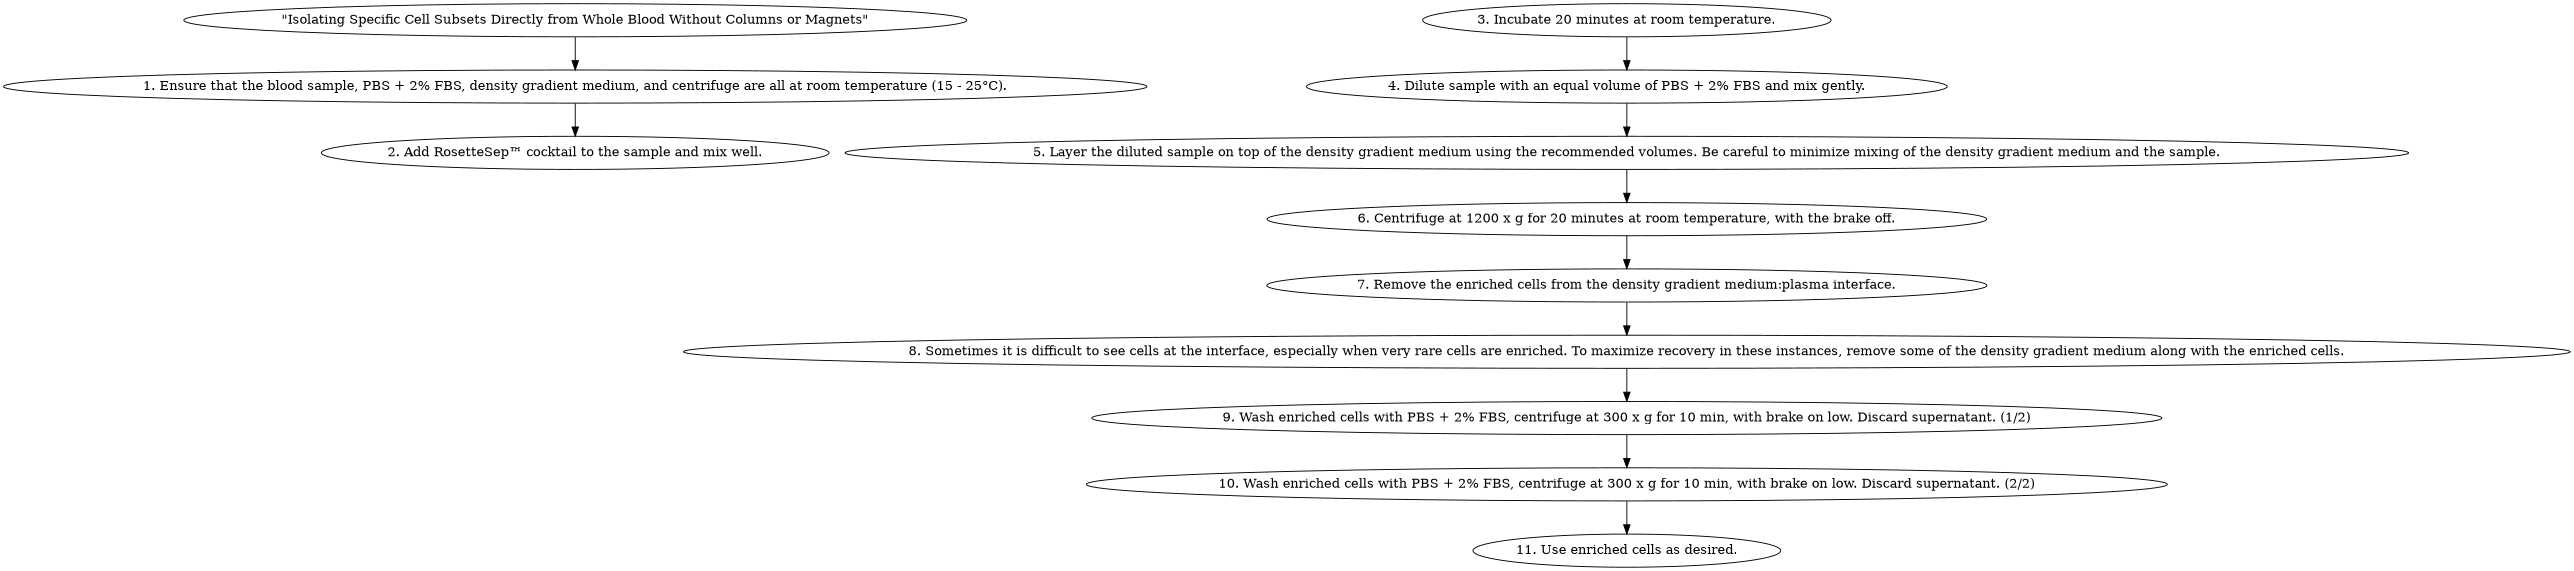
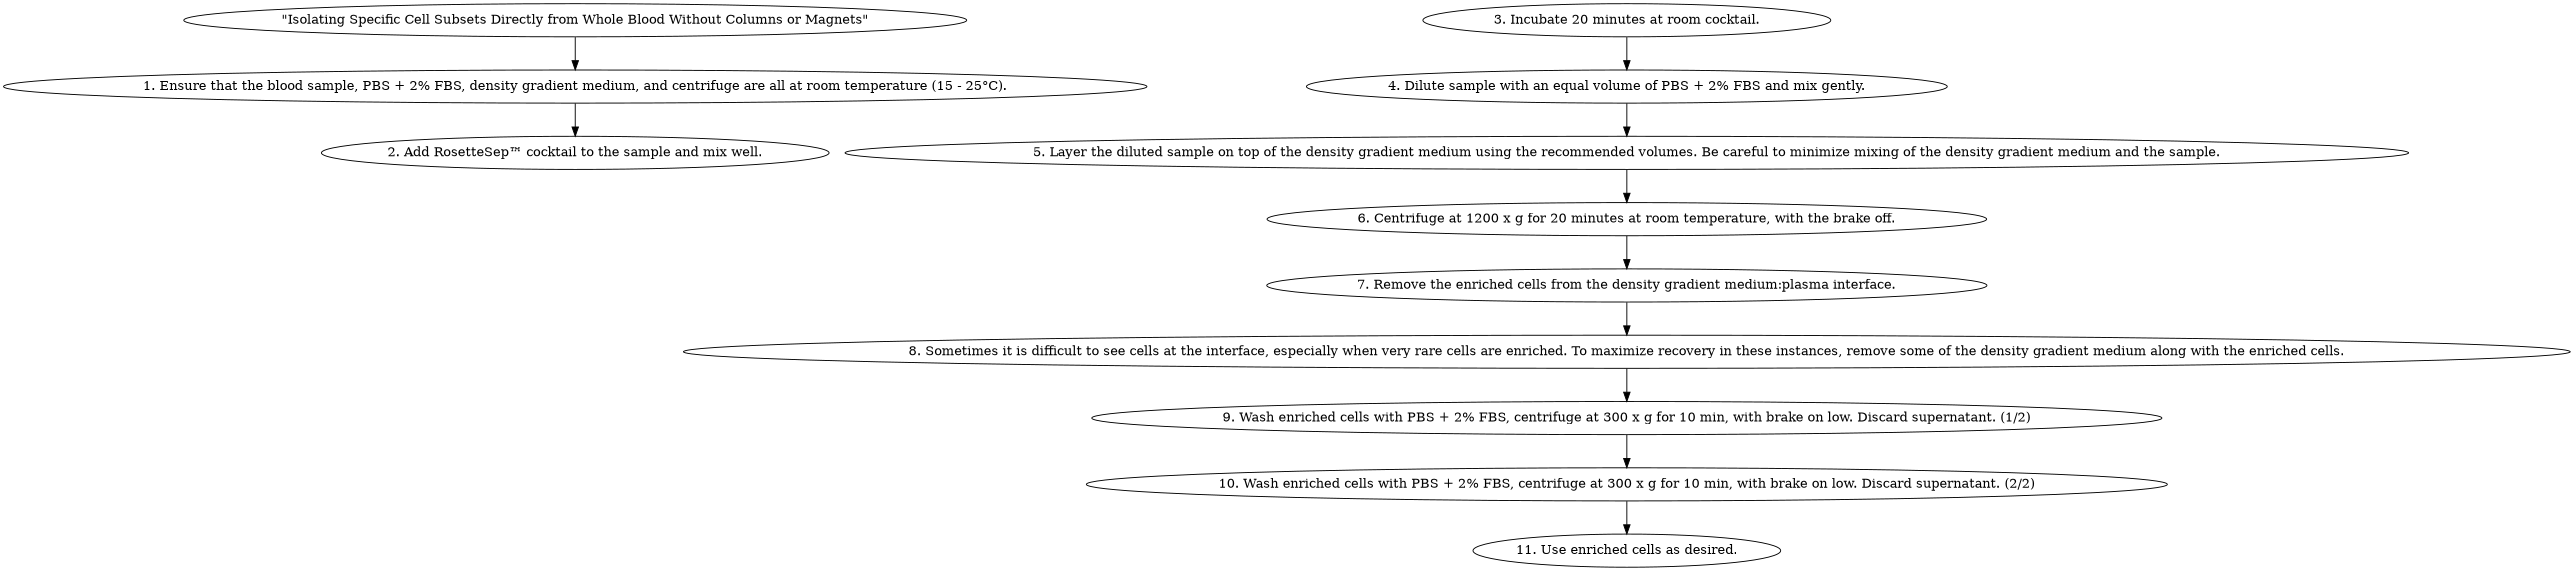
node "3. Incubate 20 minutes at room temperature.": label "3. Incubate 20 minutes at room temperature." -> "3. Incubate 20 minutes at room cocktail."
